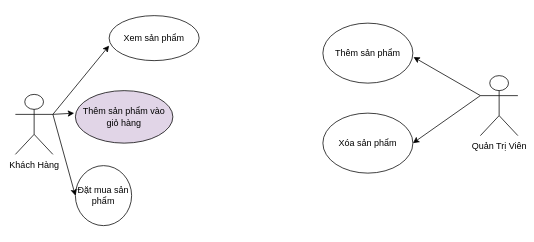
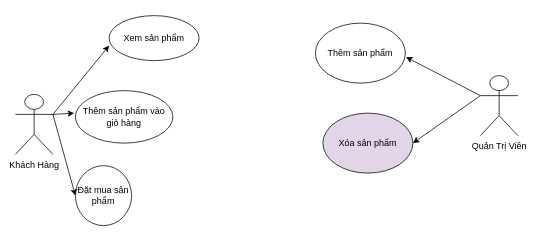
node "Thêm sản phẩm": moved (368, 53) -> (360, 53)
node "Thêm sản phẩm vào giỏ hàng": fillcolor #e1d5e7 -> #ffffff
node "Xóa sản phẩm": fillcolor #ffffff -> #e1d5e7
